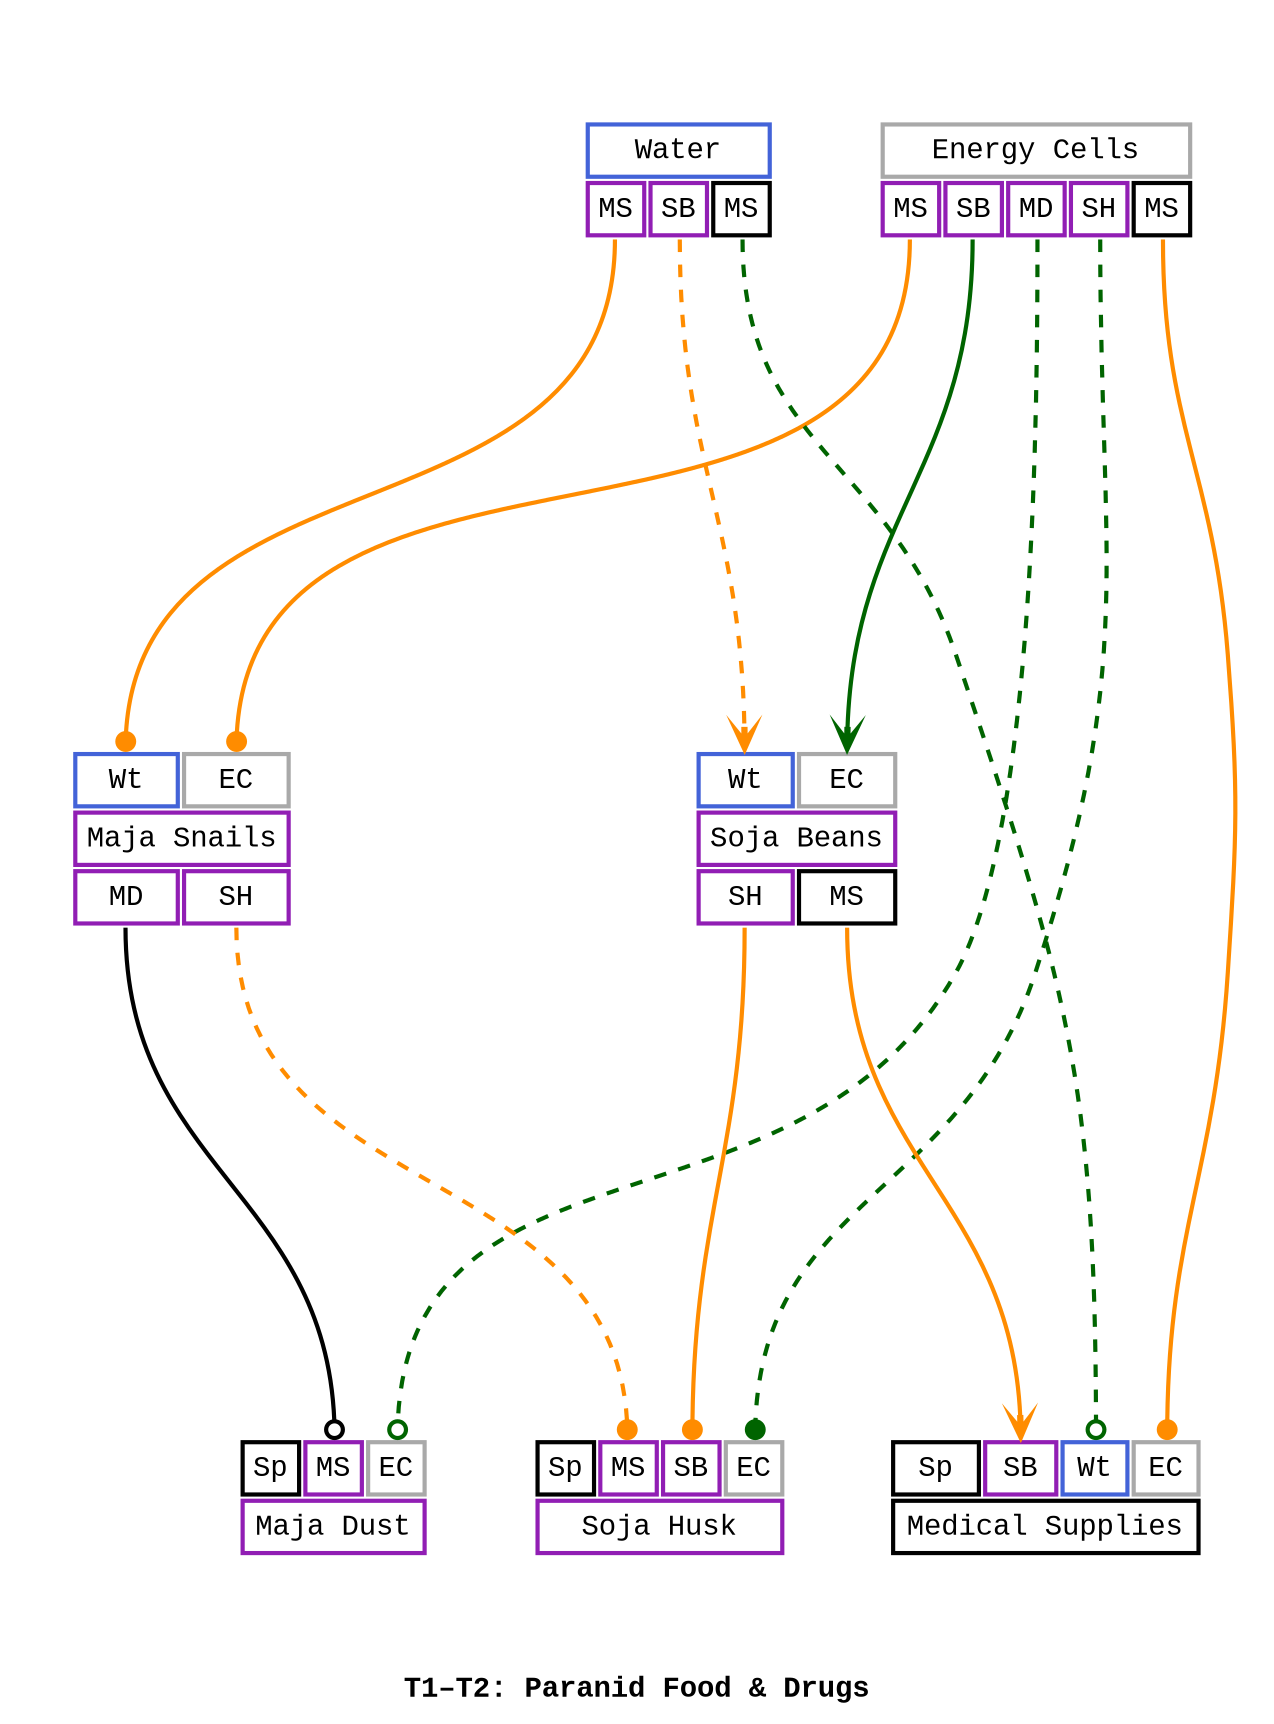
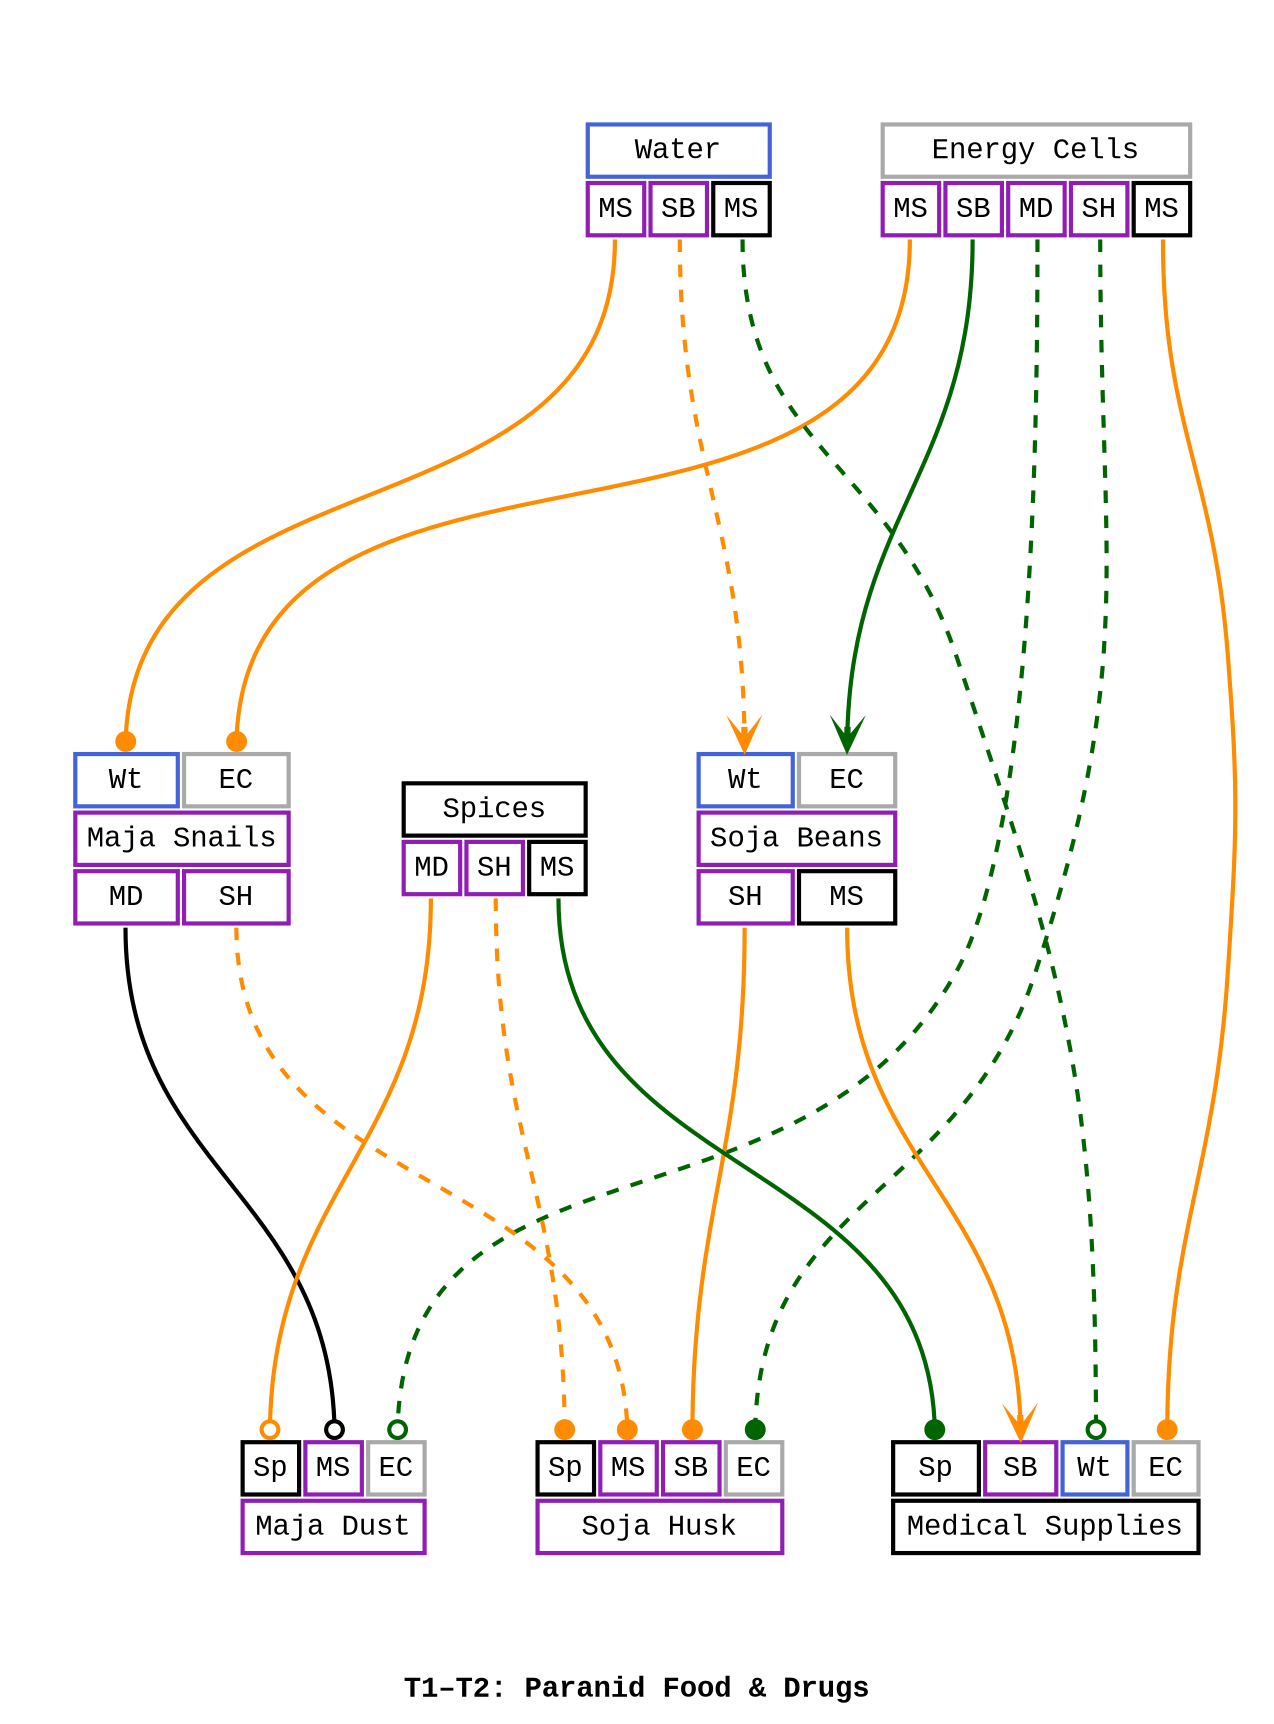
node "Spices": added
